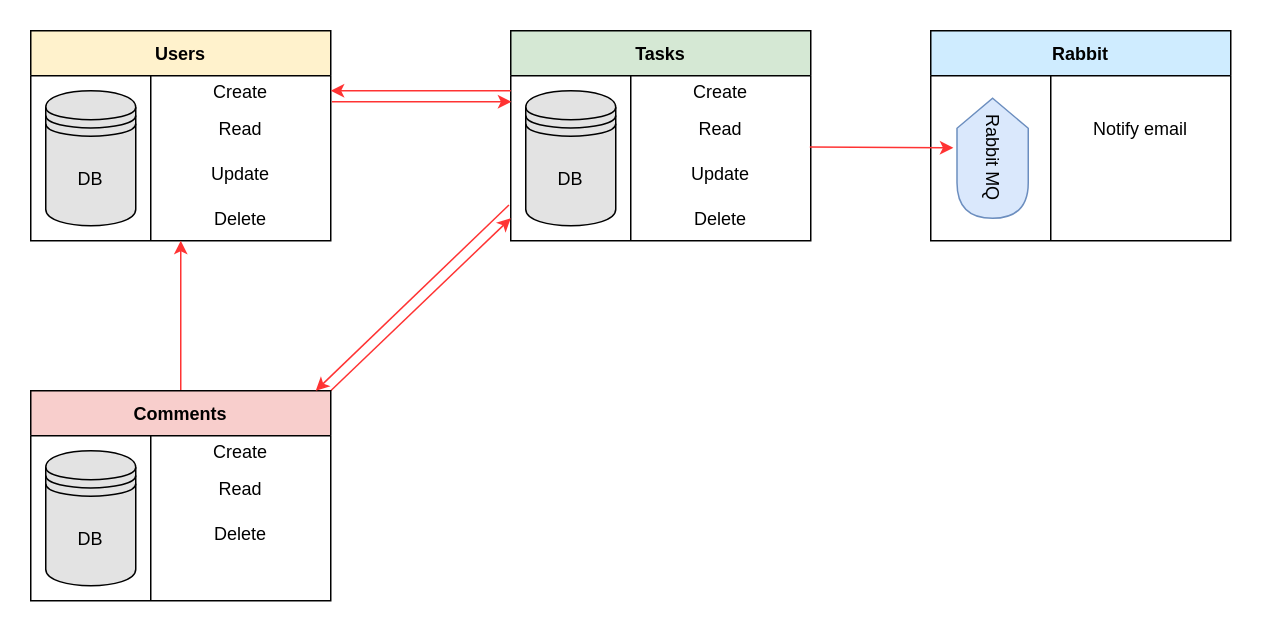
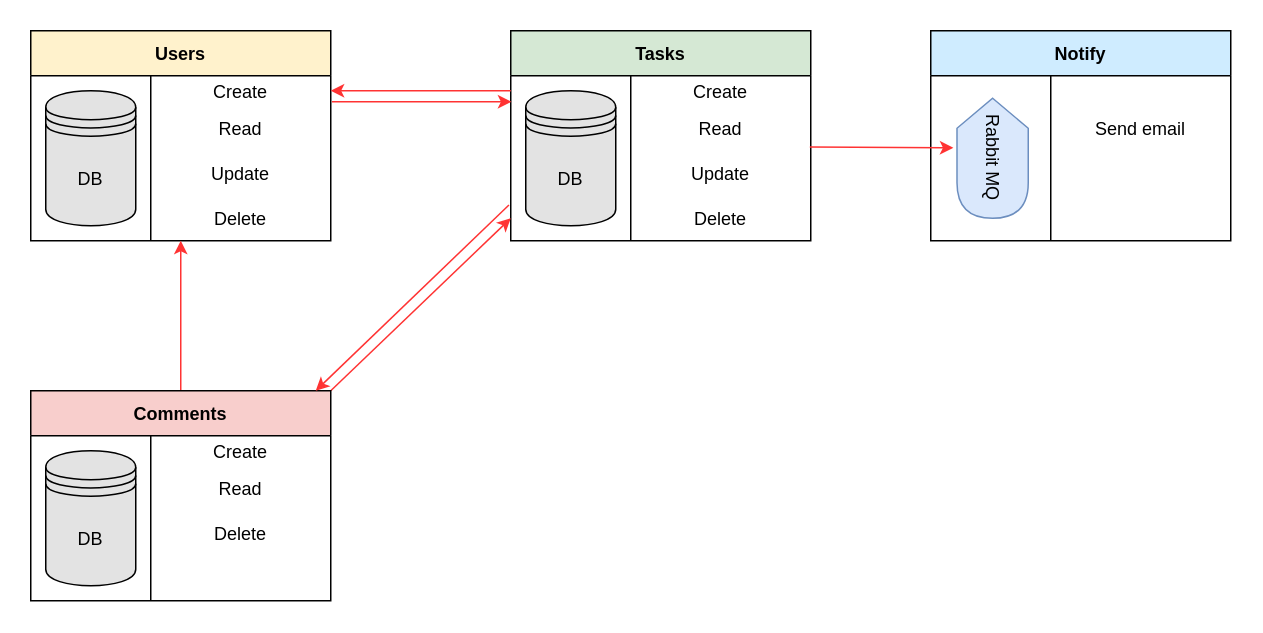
node "Rabbit": label "Rabbit" -> "Notify"
node "Notify email": label "Notify email" -> "Send email"
